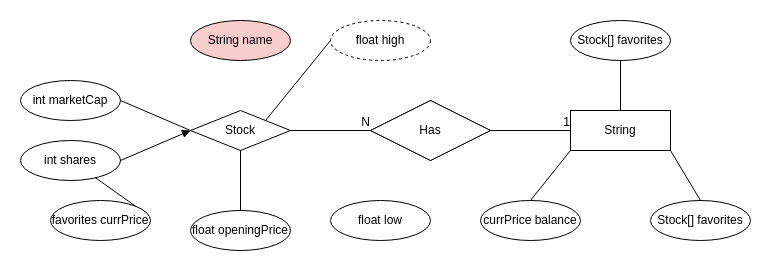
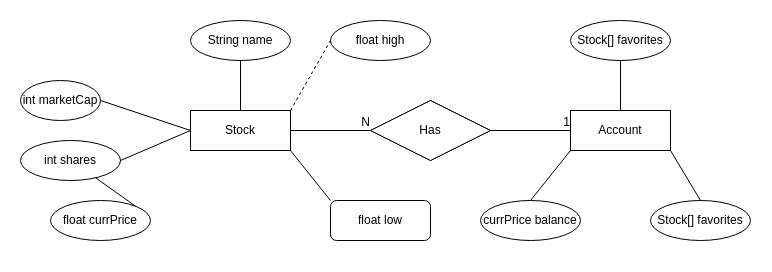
node "String name": fillcolor #f8cecc -> #ffffff
node "float high": style dashed -> solid
edge "float high" -- "Stock": style solid -> dashed
edge "String name" -- "Stock": added
node "int marketCap": size 100x40 -> 80x40
node "Stock": shape diamond -> rectangle
node "String": label "String" -> "Account"
edge "int shares" -> "Stock": arrowhead block -> none
edge "Stock" -- "float low": added
edge "Stock" -- "float openingPrice": removed
node "favorites currPrice": label "favorites currPrice" -> "float currPrice"
node "float low": shape ellipse -> rounded rectangle
node "float openingPrice": removed
